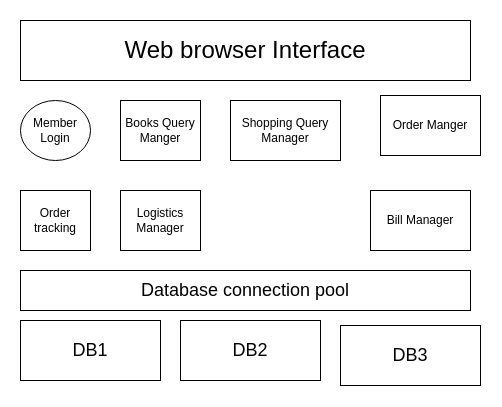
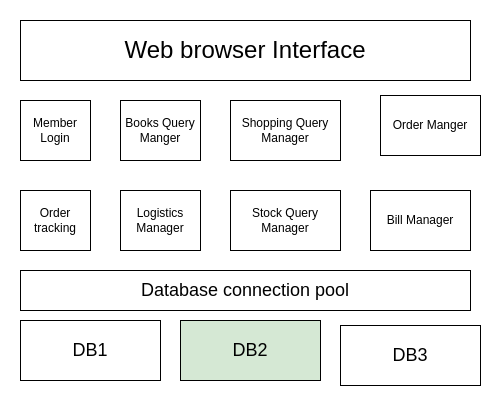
node "Member Login": shape ellipse -> rectangle
node "Stock Query Manager": added
node "DB2": fillcolor #ffffff -> #d5e8d4
